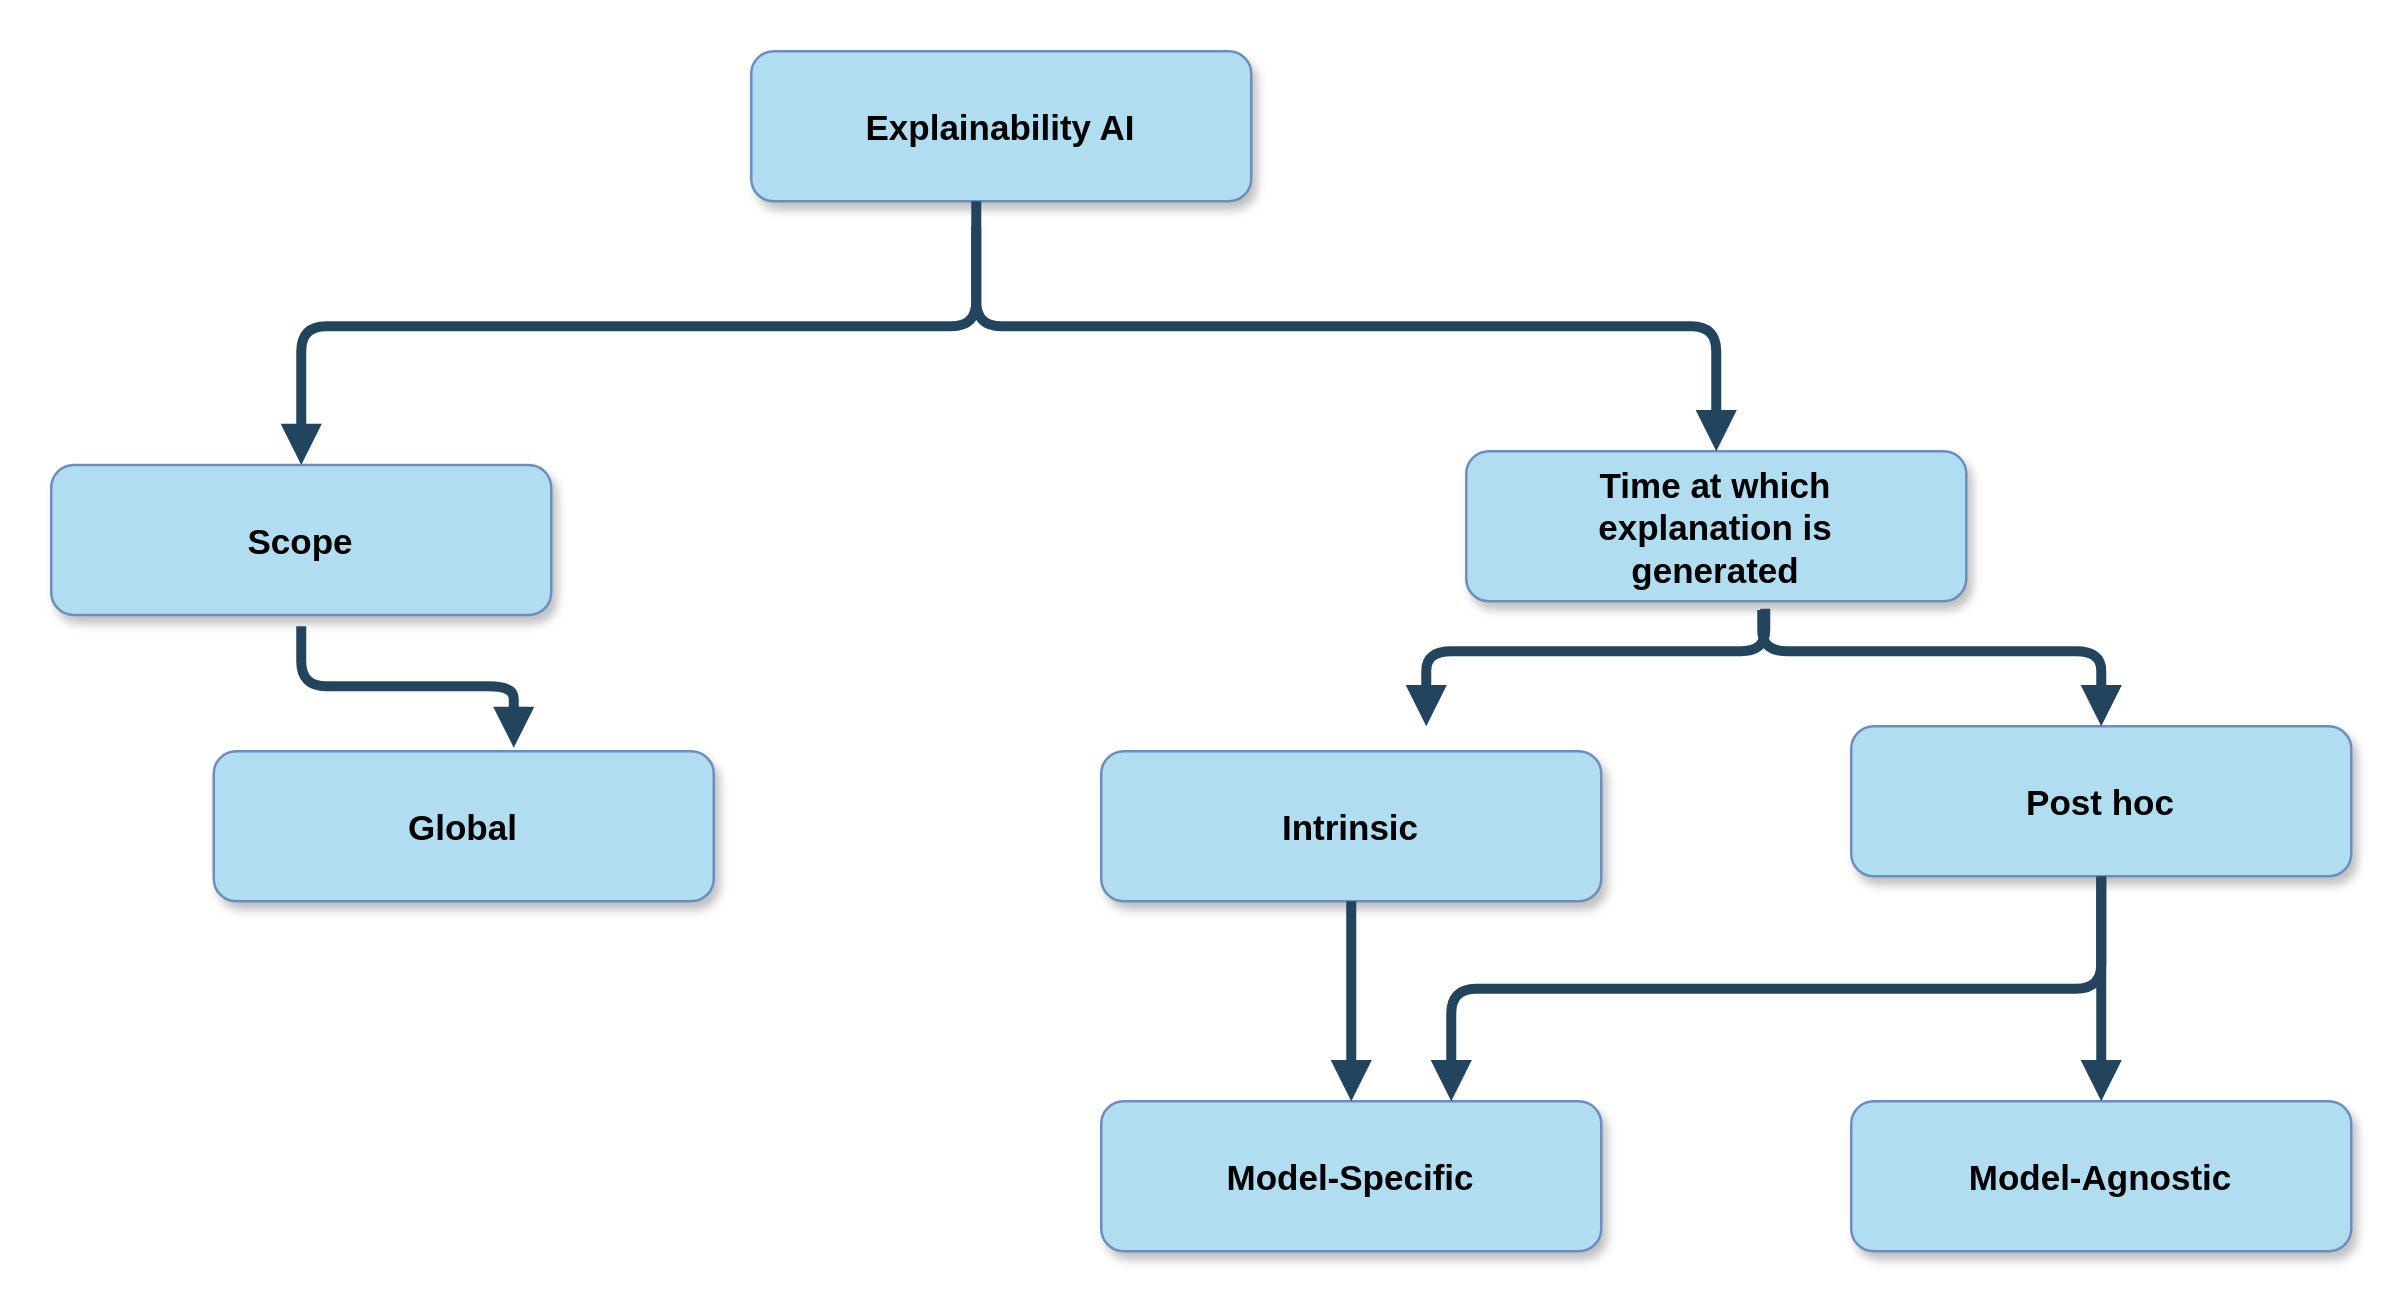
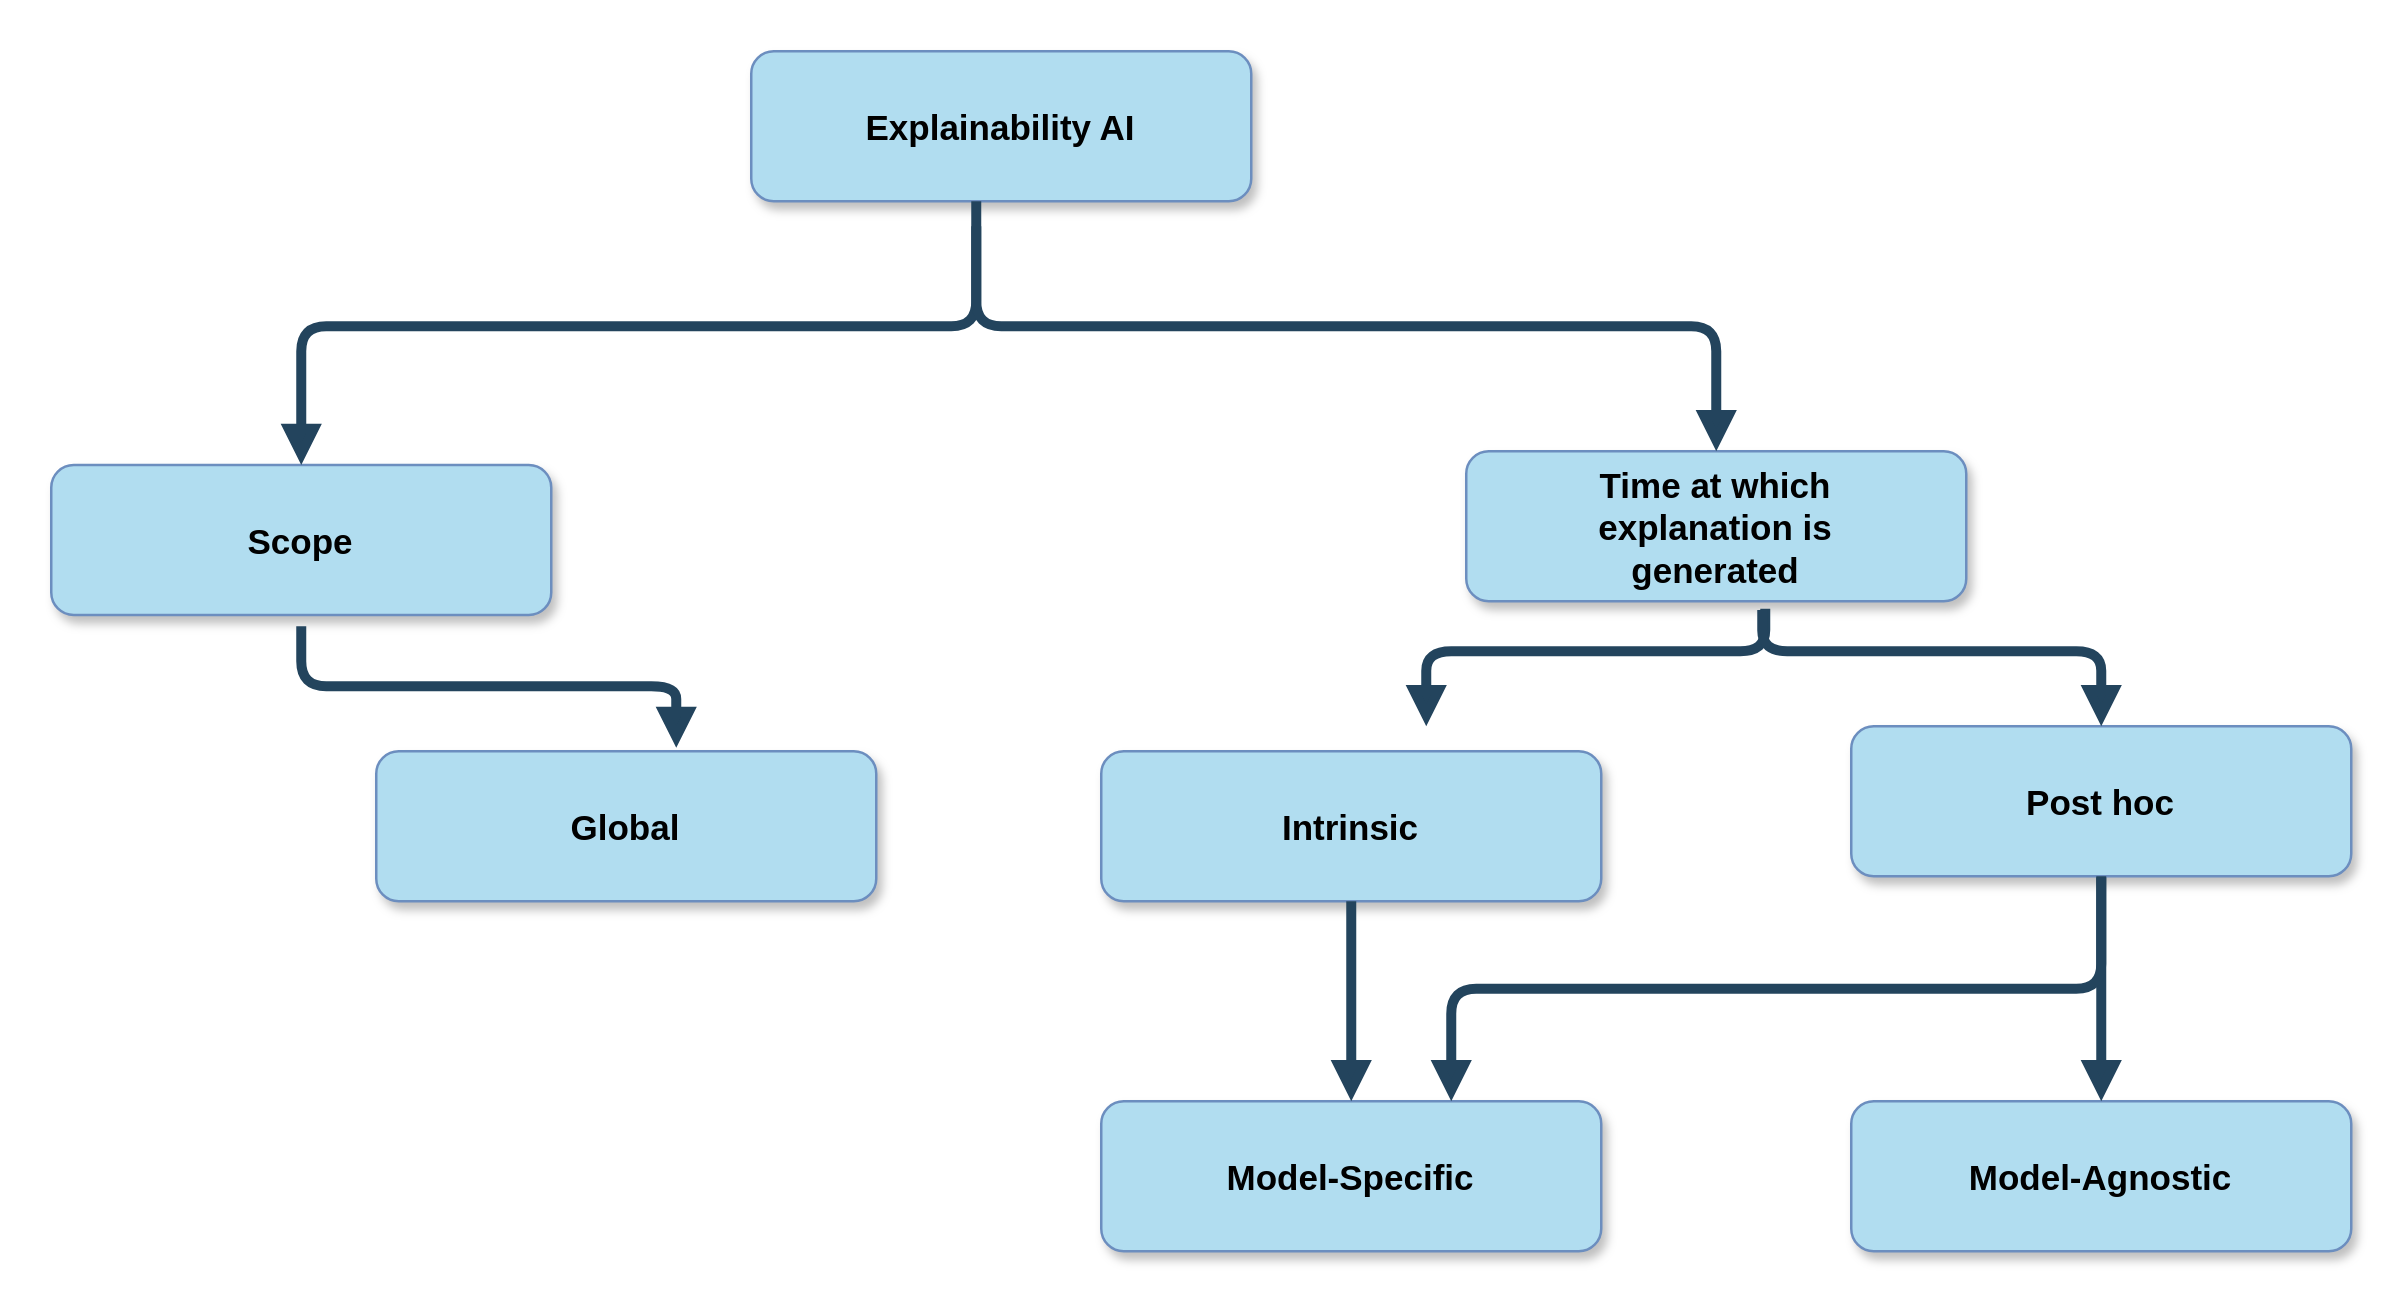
node "Global": moved (464, 826) -> (626, 826)
